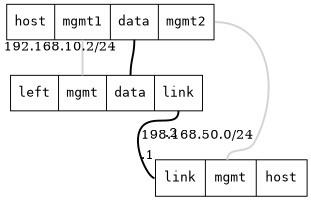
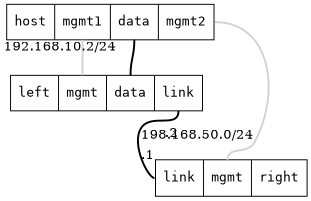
node "link": text "host" -> "right"
